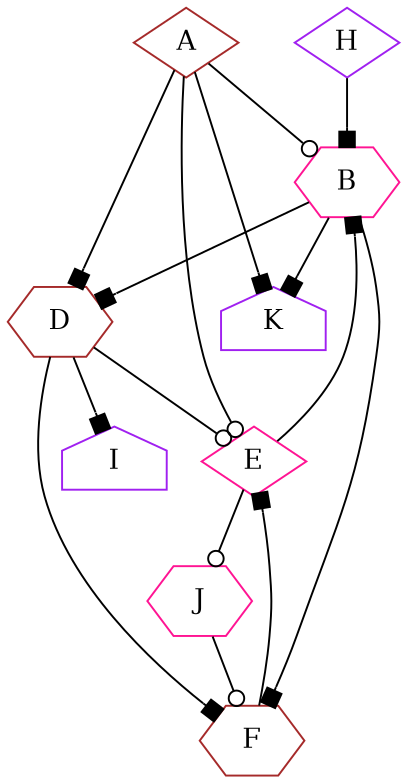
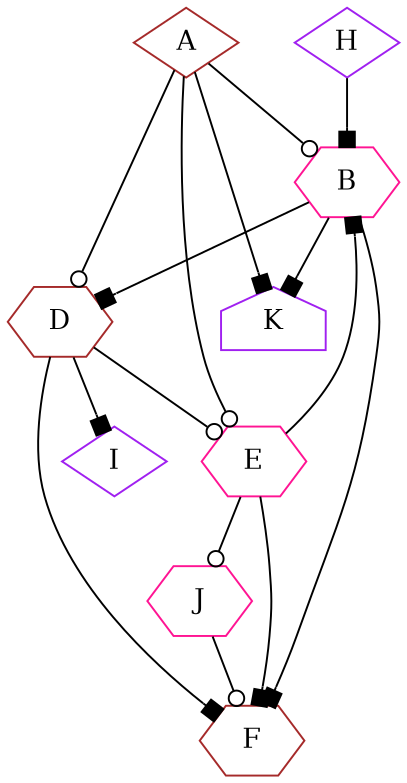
edge "A" -> "D": arrowhead box -> odot
node "I": shape house -> diamond
node "E": shape diamond -> hexagon
edge "F" -> "E": reversed
